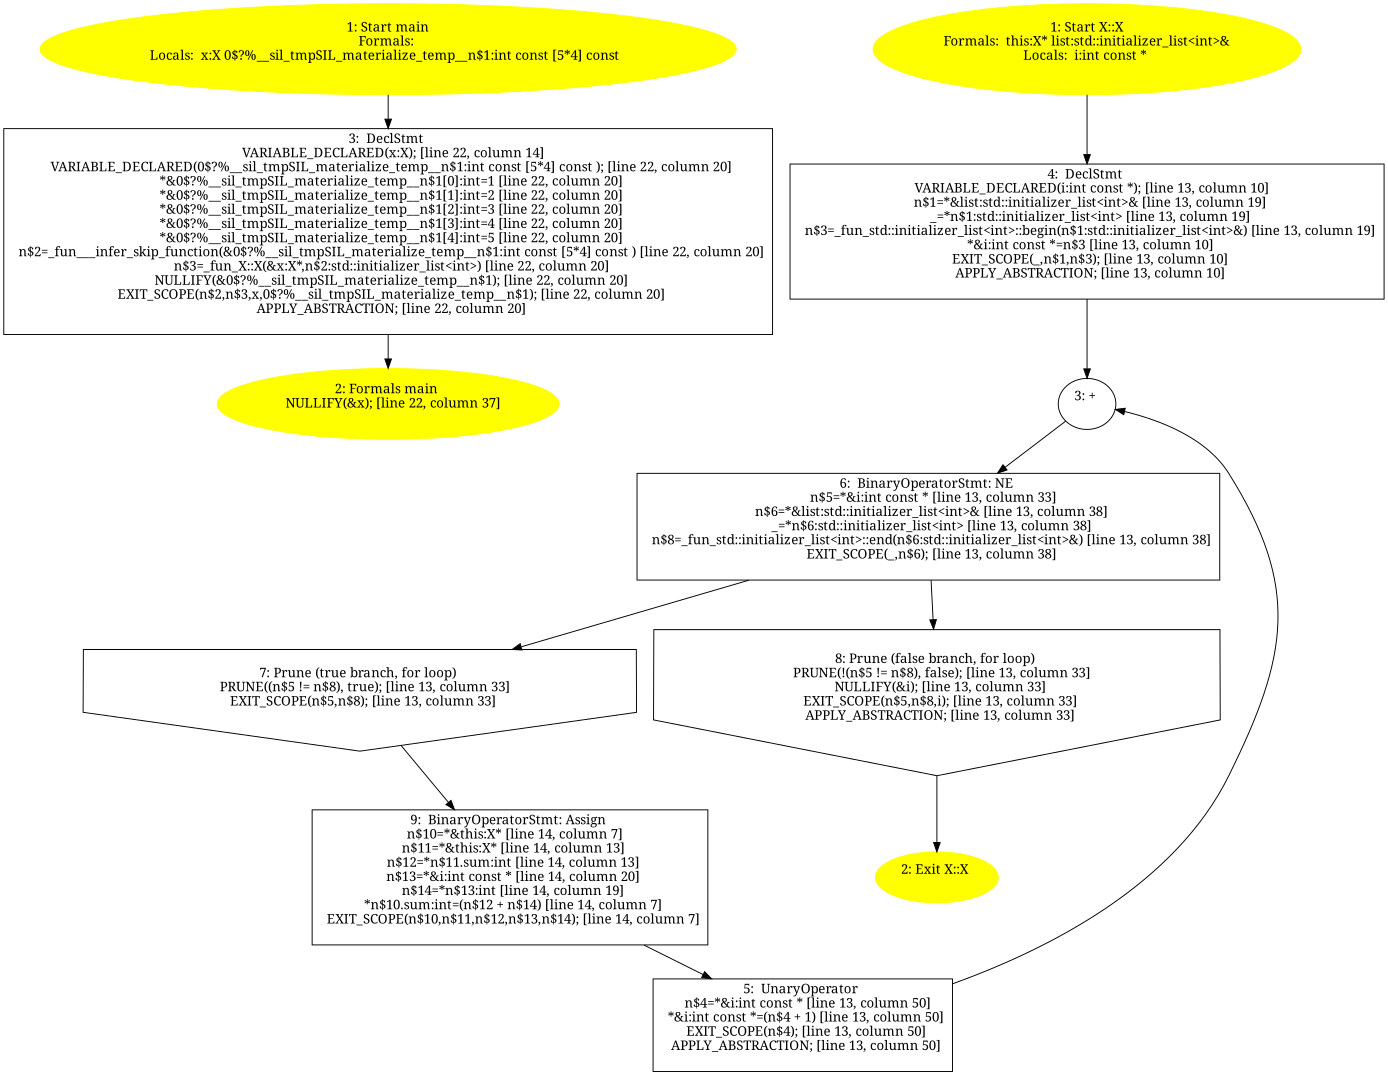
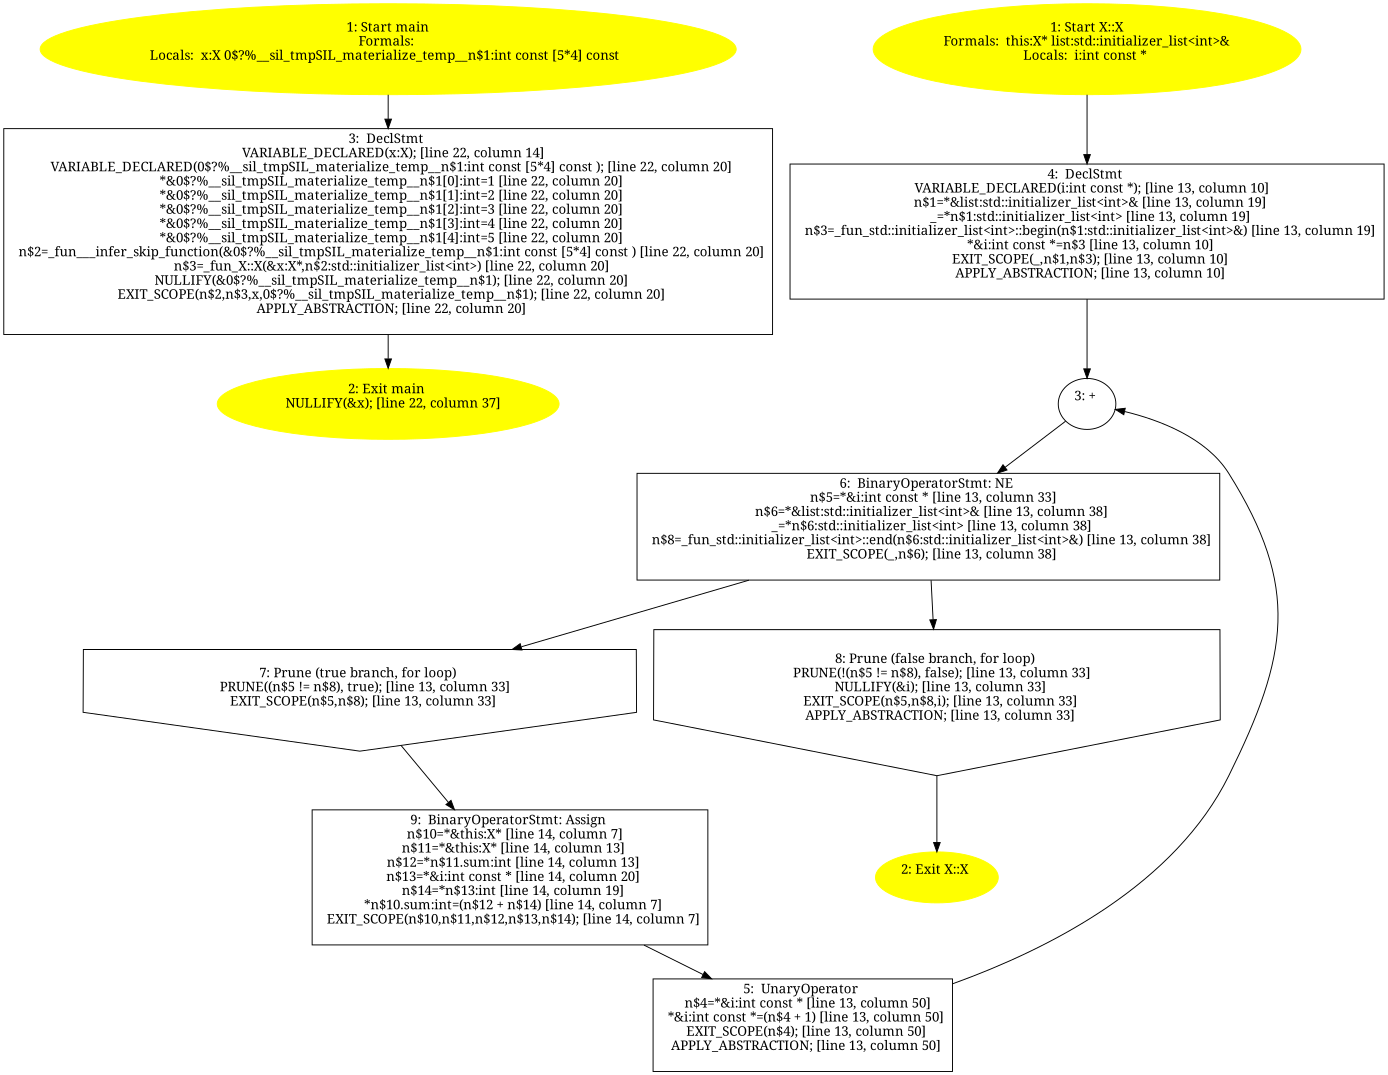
node "2: Formals main NULLIFY(&x); [line 22, column 37]": label "2: Formals main NULLIFY(&x); [line 22, column 37]" -> "2: Exit main NULLIFY(&x); [line 22, column 37]"
